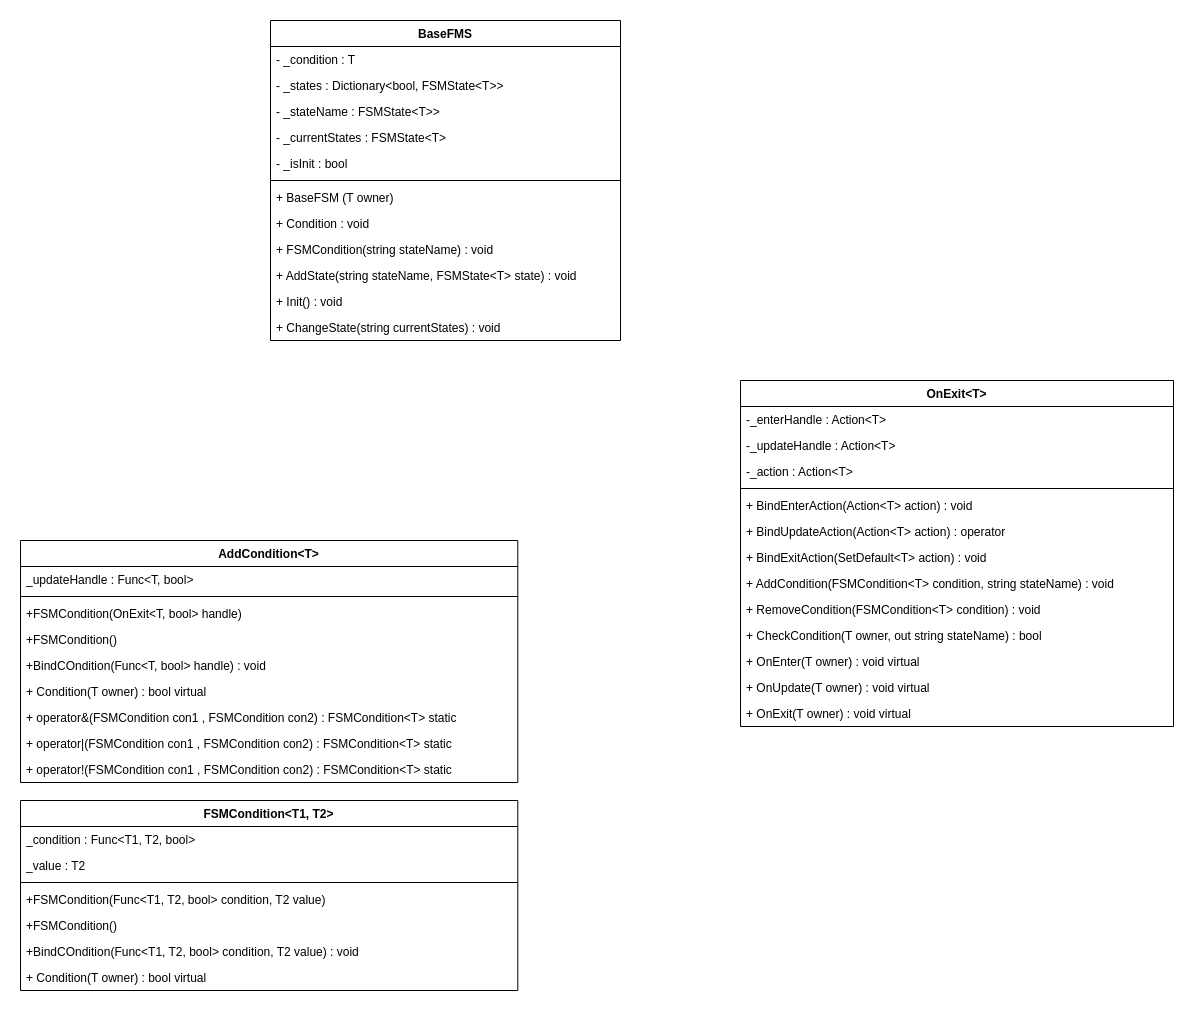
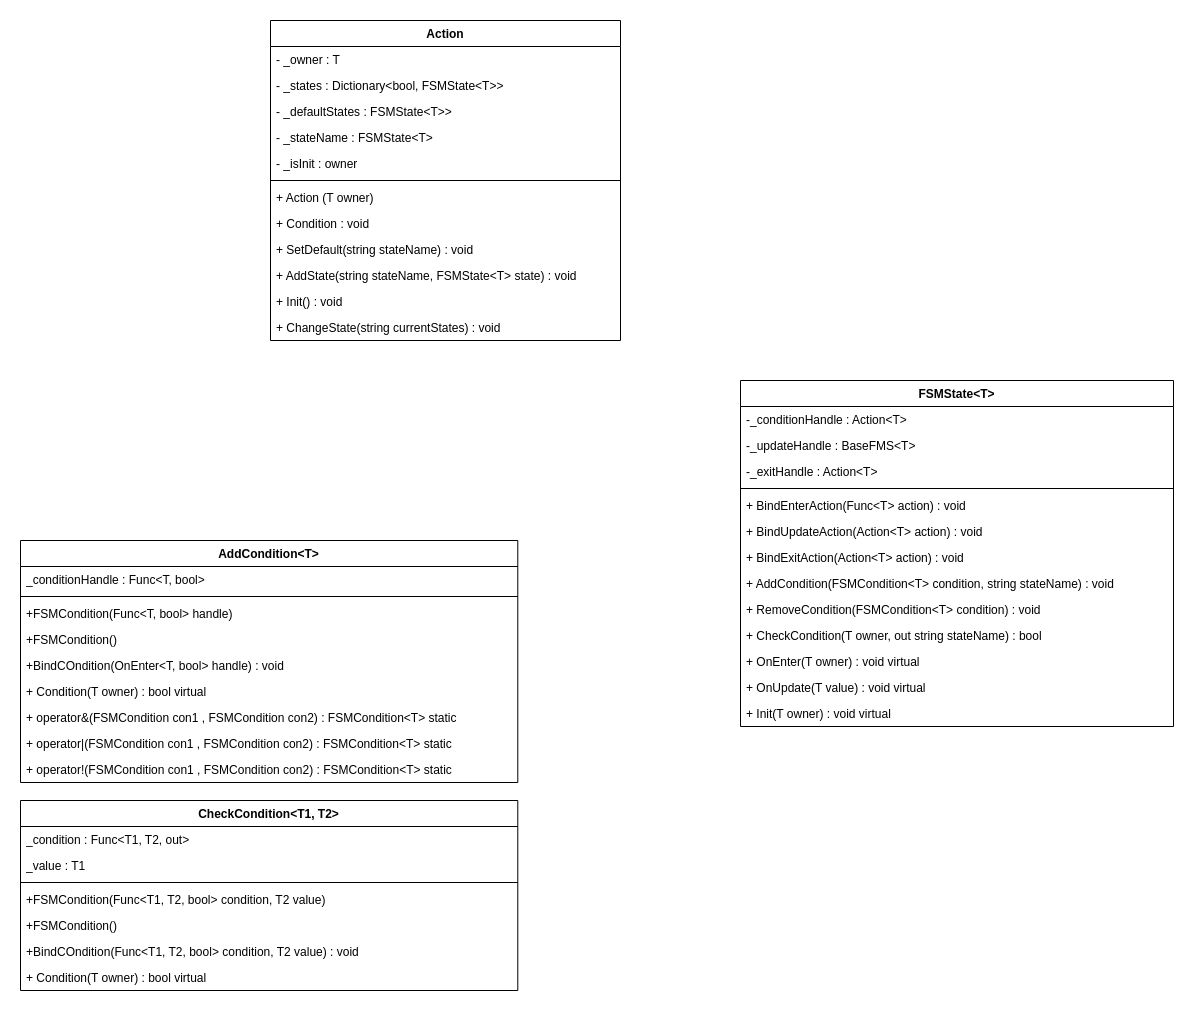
node "BaseFMS": label "BaseFMS" -> "Action"
node "- _condition : T": label "- _condition : T" -> "- _owner : T"
node "- _stateName : FSMState<T>>": label "- _stateName : FSMState<T>>" -> "- _defaultStates : FSMState<T>>"
node "- _currentStates : FSMState<T>": label "- _currentStates : FSMState<T>" -> "- _stateName : FSMState<T>"
node "- _isInit : bool": label "- _isInit : bool" -> "- _isInit : owner"
node "+ BaseFSM (T owner)": label "+ BaseFSM (T owner)" -> "+ Action (T owner)"
node "+ FSMCondition(string stateName) : void": label "+ FSMCondition(string stateName) : void" -> "+ SetDefault(string stateName) : void"
node "OnExit<T>": label "OnExit<T>" -> "FSMState<T>"
node "-_enterHandle : Action<T>": label "-_enterHandle : Action<T>" -> "-_conditionHandle : Action<T>"
node "-_updateHandle : Action<T>": label "-_updateHandle : Action<T>" -> "-_updateHandle : BaseFMS<T>"
node "-_action : Action<T>": label "-_action : Action<T>" -> "-_exitHandle : Action<T>"
node "+ BindEnterAction(Action<T> action) : void": label "+ BindEnterAction(Action<T> action) : void" -> "+ BindEnterAction(Func<T> action) : void"
node "+ BindUpdateAction(Action<T> action) : operator": label "+ BindUpdateAction(Action<T> action) : operator" -> "+ BindUpdateAction(Action<T> action) : void"
node "+ BindExitAction(SetDefault<T> action) : void": label "+ BindExitAction(SetDefault<T> action) : void" -> "+ BindExitAction(Action<T> action) : void"
node "_updateHandle : Func<T, bool>": label "_updateHandle : Func<T, bool>" -> "_conditionHandle : Func<T, bool>"
node "+FSMCondition(OnExit<T, bool> handle)": label "+FSMCondition(OnExit<T, bool> handle)" -> "+FSMCondition(Func<T, bool> handle)"
node "+BindCOndition(Func<T, bool> handle) : void": label "+BindCOndition(Func<T, bool> handle) : void" -> "+BindCOndition(OnEnter<T, bool> handle) : void"
node "+ OnUpdate(T owner) : void virtual": label "+ OnUpdate(T owner) : void virtual" -> "+ OnUpdate(T value) : void virtual"
node "+ OnExit(T owner) : void virtual": label "+ OnExit(T owner) : void virtual" -> "+ Init(T owner) : void virtual"
node "FSMCondition<T1, T2>": label "FSMCondition<T1, T2>" -> "CheckCondition<T1, T2>"
node "_condition : Func<T1, T2, bool>": label "_condition : Func<T1, T2, bool>" -> "_condition : Func<T1, T2, out>"
node "_value : T2": label "_value : T2" -> "_value : T1"
